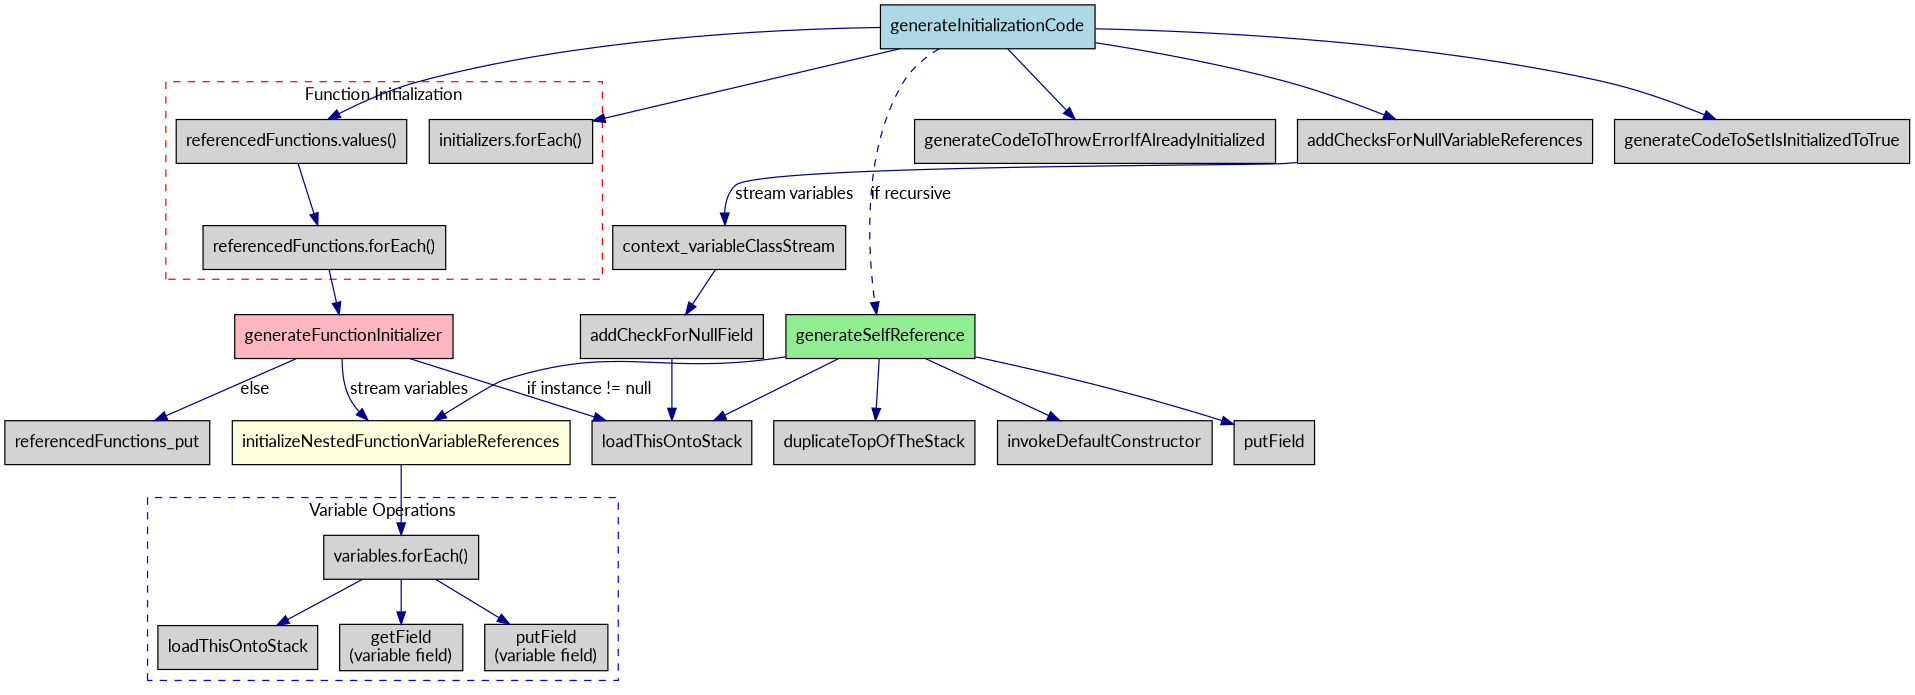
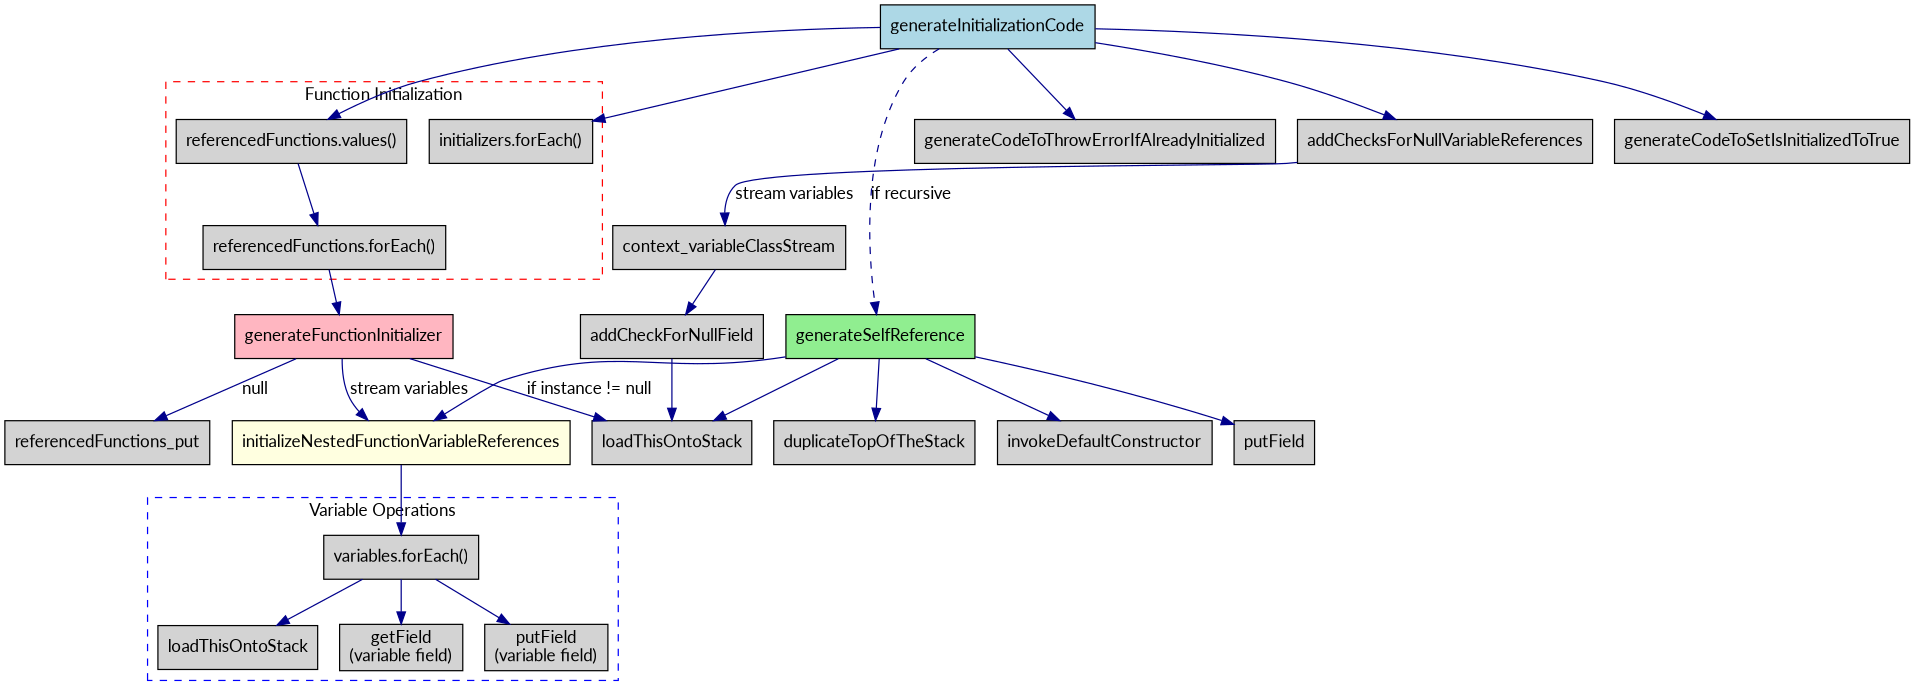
edge "generateFunctionInitializer" -> "referencedFunctions_put": label "else" -> "null"
